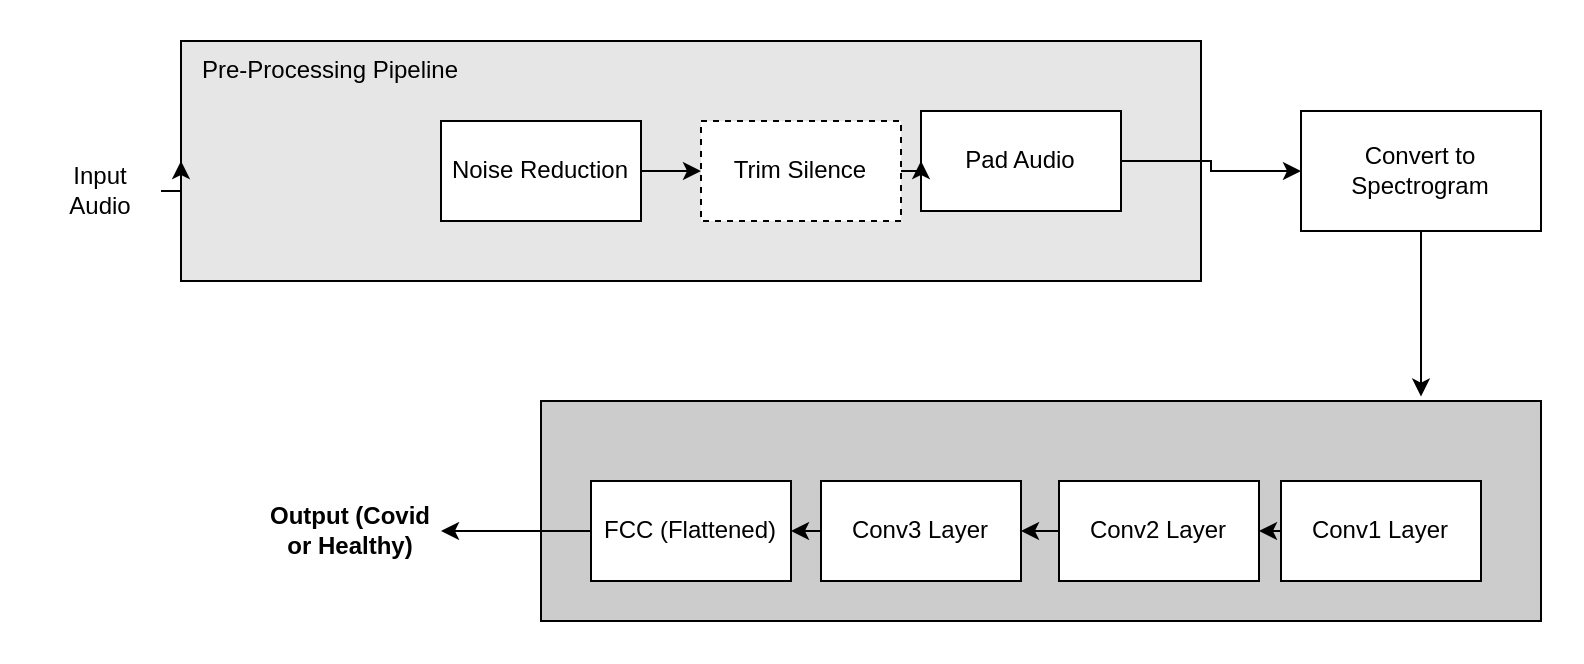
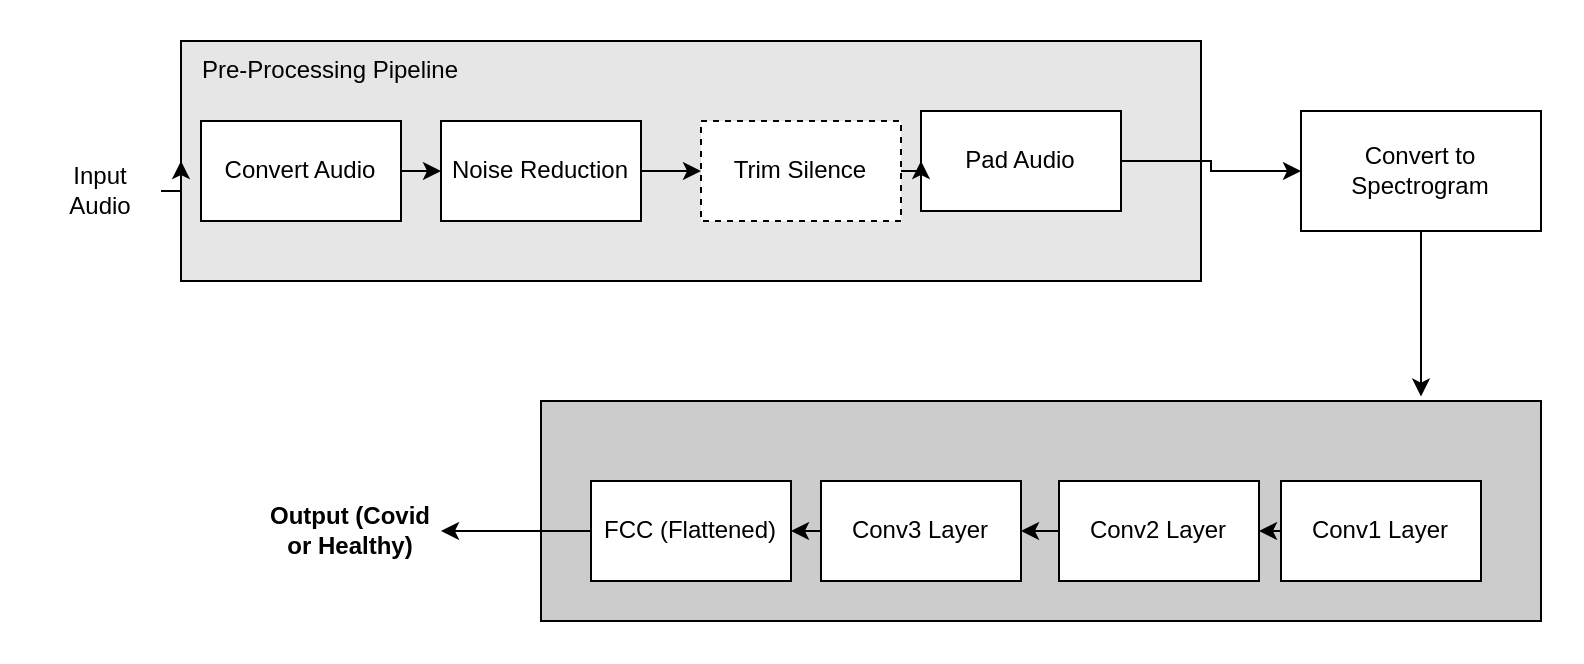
node "Convert Audio": added
edge "Convert Audio" -> "Noise Reduction": added
